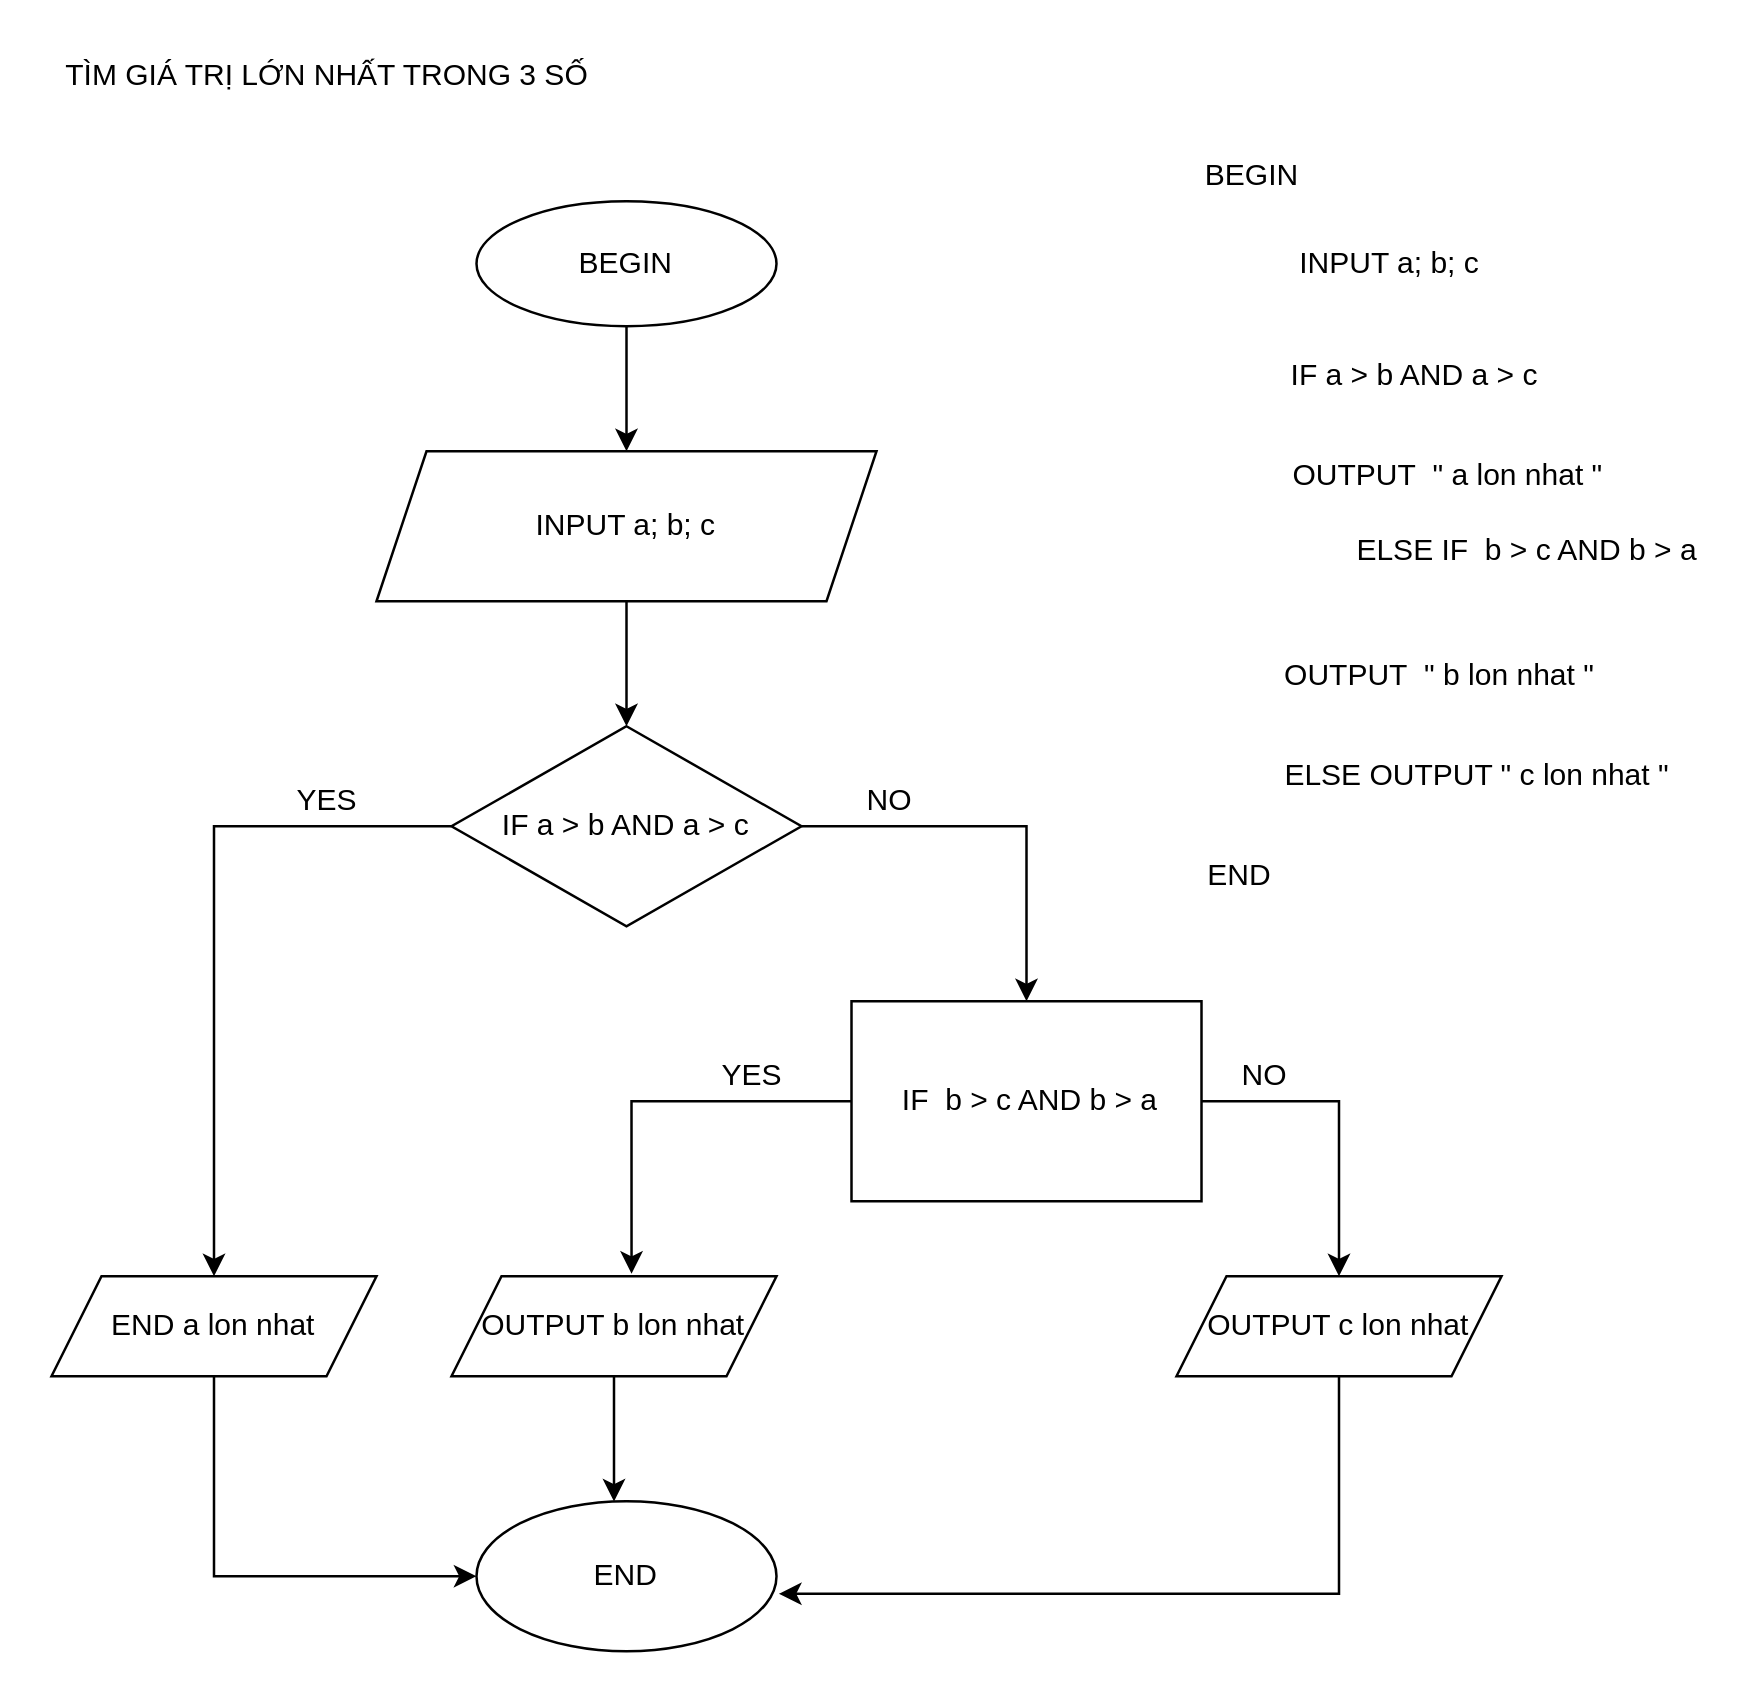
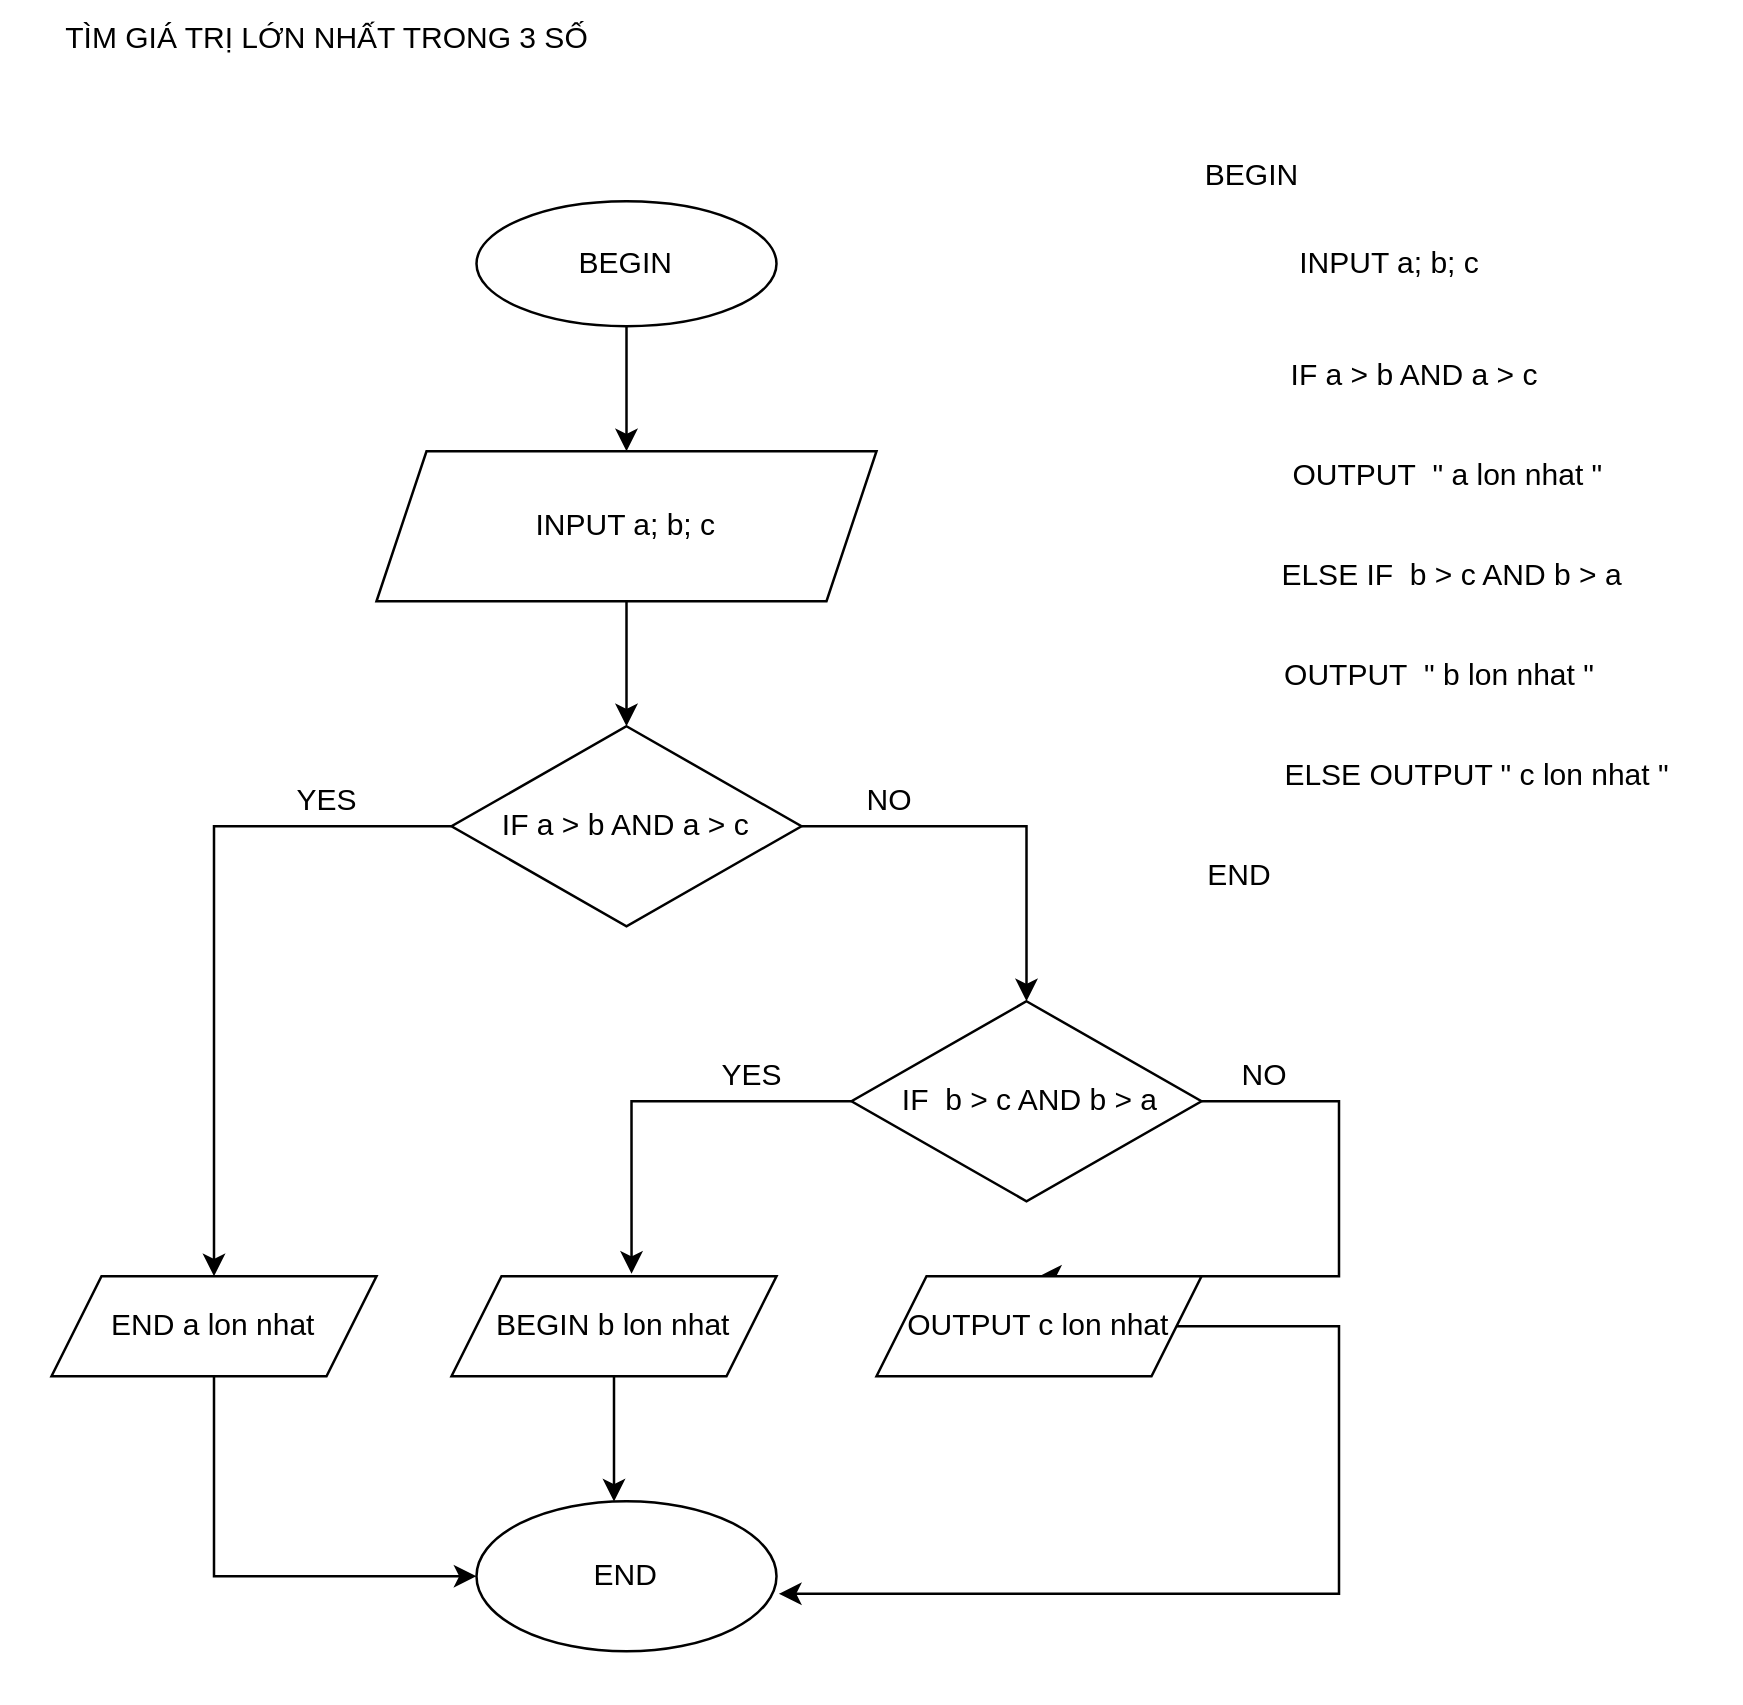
node "TÌM GIÁ TRỊ LỚN NHẤT TRONG 3 SỐ": moved (326, 76) -> (326, 39)
node "ELSE IF b > c AND b > a": moved (1526, 551) -> (1451, 576)
node "IF b > c AND b > a": shape rectangle -> diamond
node "OUTPUT b lon nhat": label "OUTPUT b lon nhat" -> "BEGIN b lon nhat"
node "OUTPUT c lon nhat": moved (1339, 1326) -> (1039, 1326)
